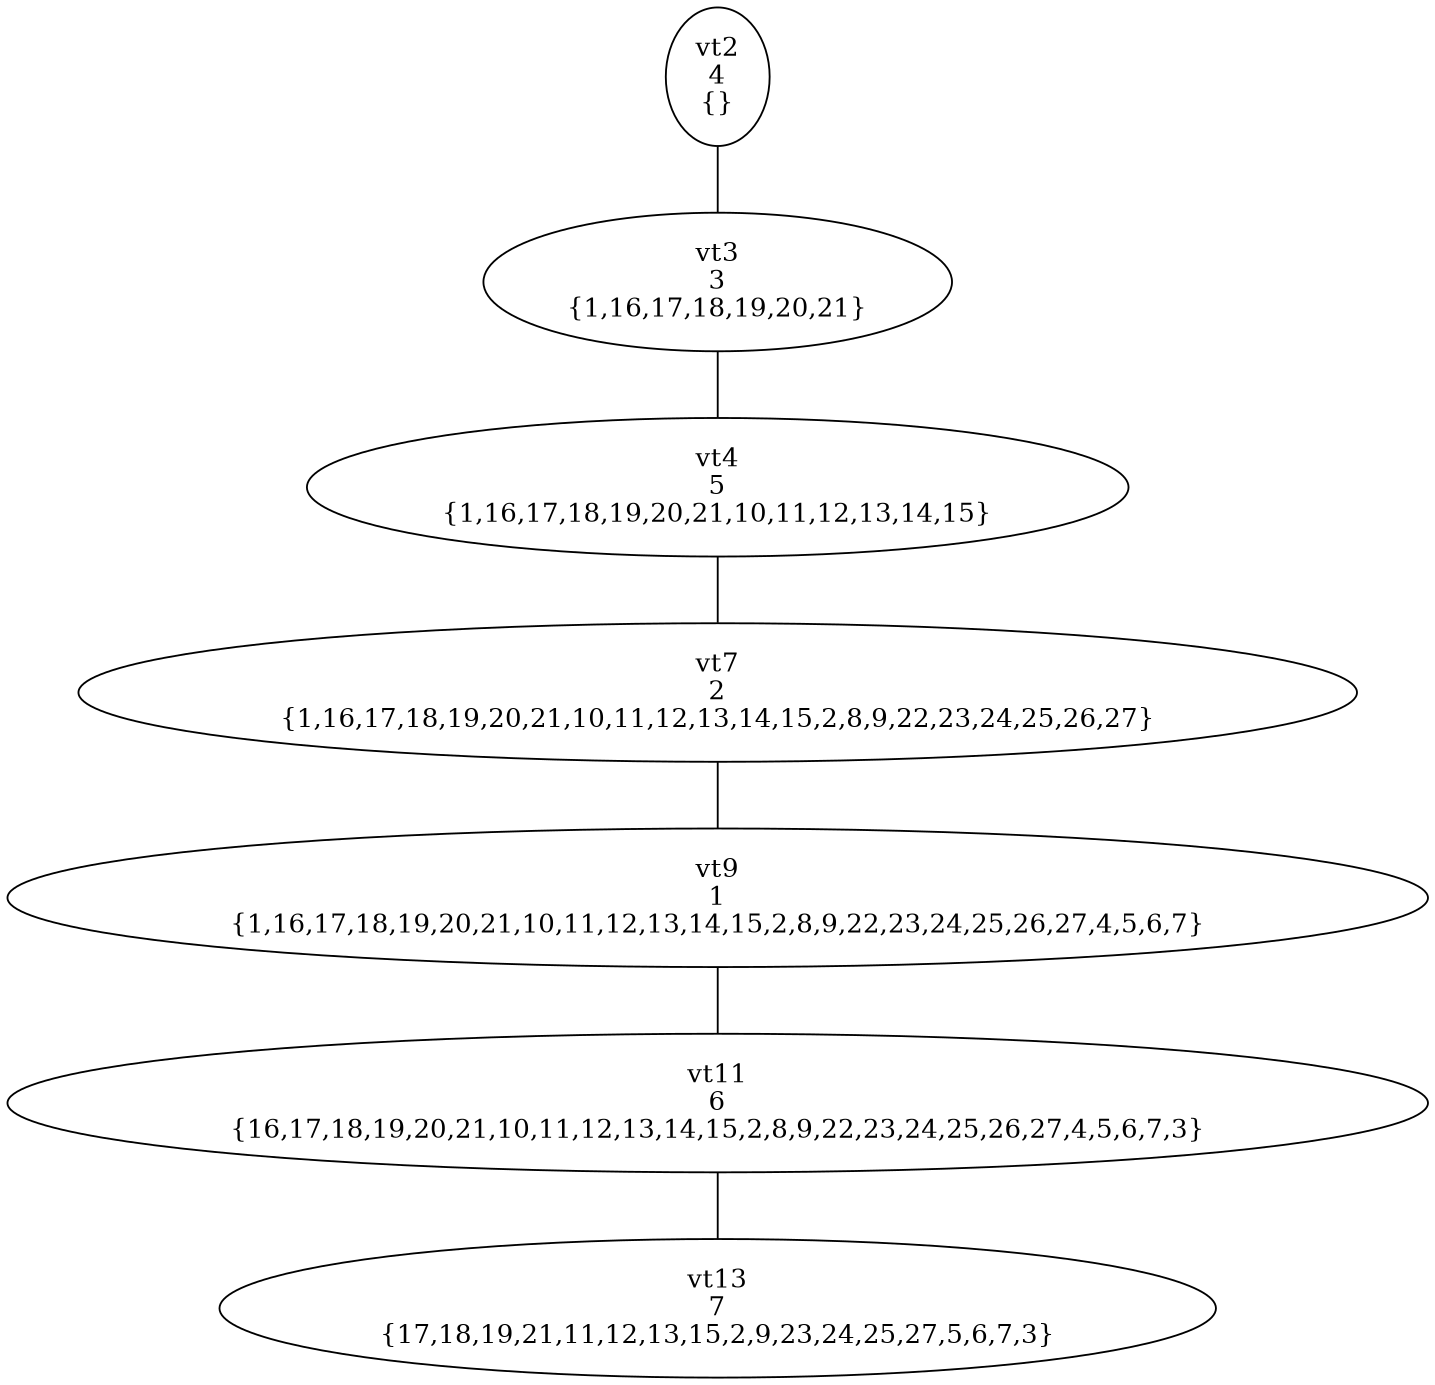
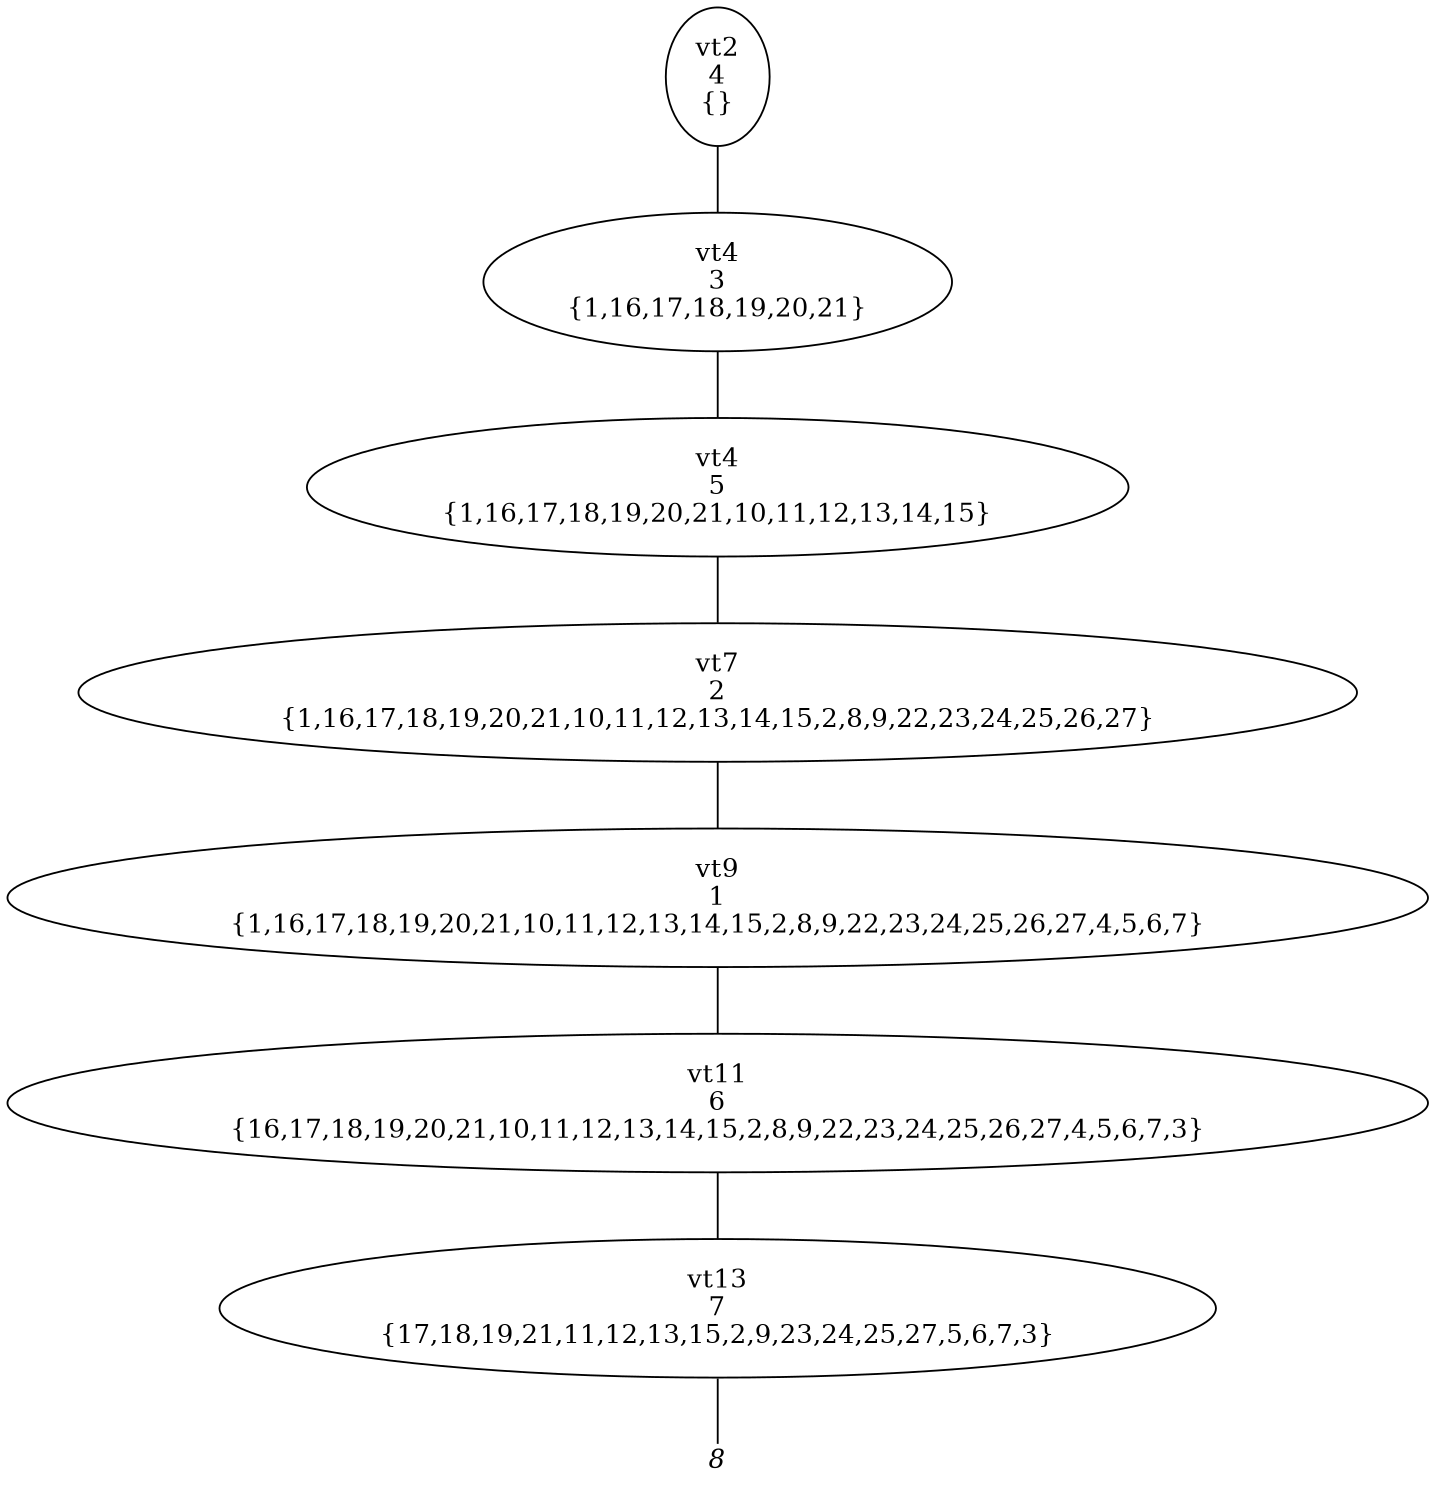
node "vt3 3 {1,16,17,18,19,20,21}": label "vt3 3 {1,16,17,18,19,20,21}" -> "vt4 3 {1,16,17,18,19,20,21}"
node "8": added
